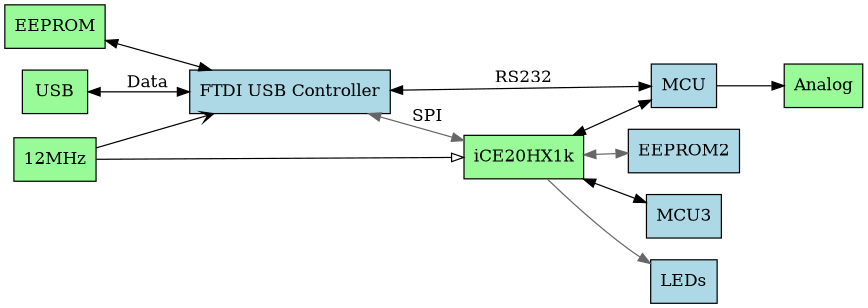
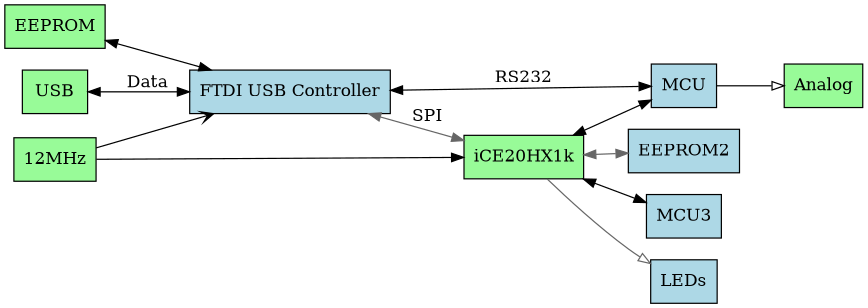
edge "MCU" -> "Analog": arrowhead normal -> onormal
edge "12MHz" -> "iCE20HX1k": arrowhead onormal -> normal
edge "iCE20HX1k" -> "LEDs": arrowhead normal -> onormal
